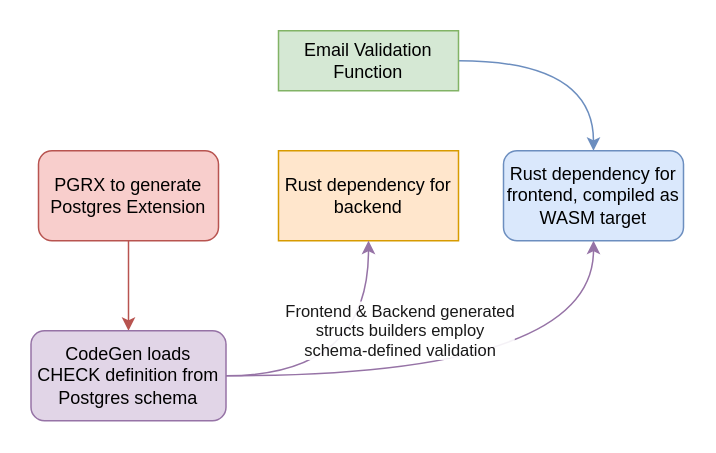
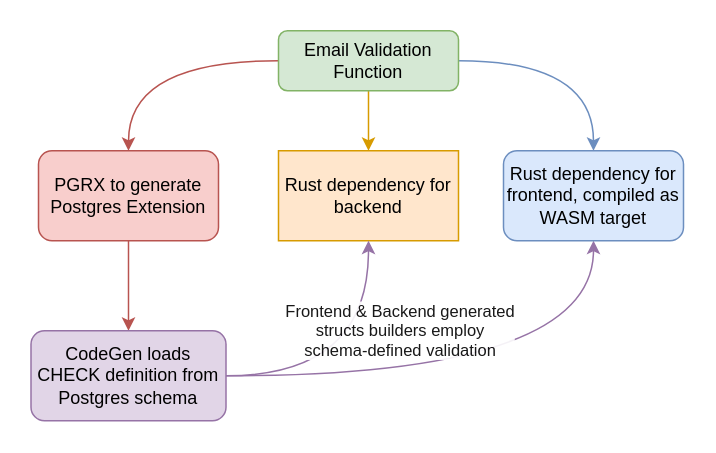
node "Email Validation Function": shape rectangle -> rounded rectangle
edge "Email Validation Function" -> "PGRX to generate Postgres Extension": added
edge "Email Validation Function" -> "Rust dependency for backend": added
